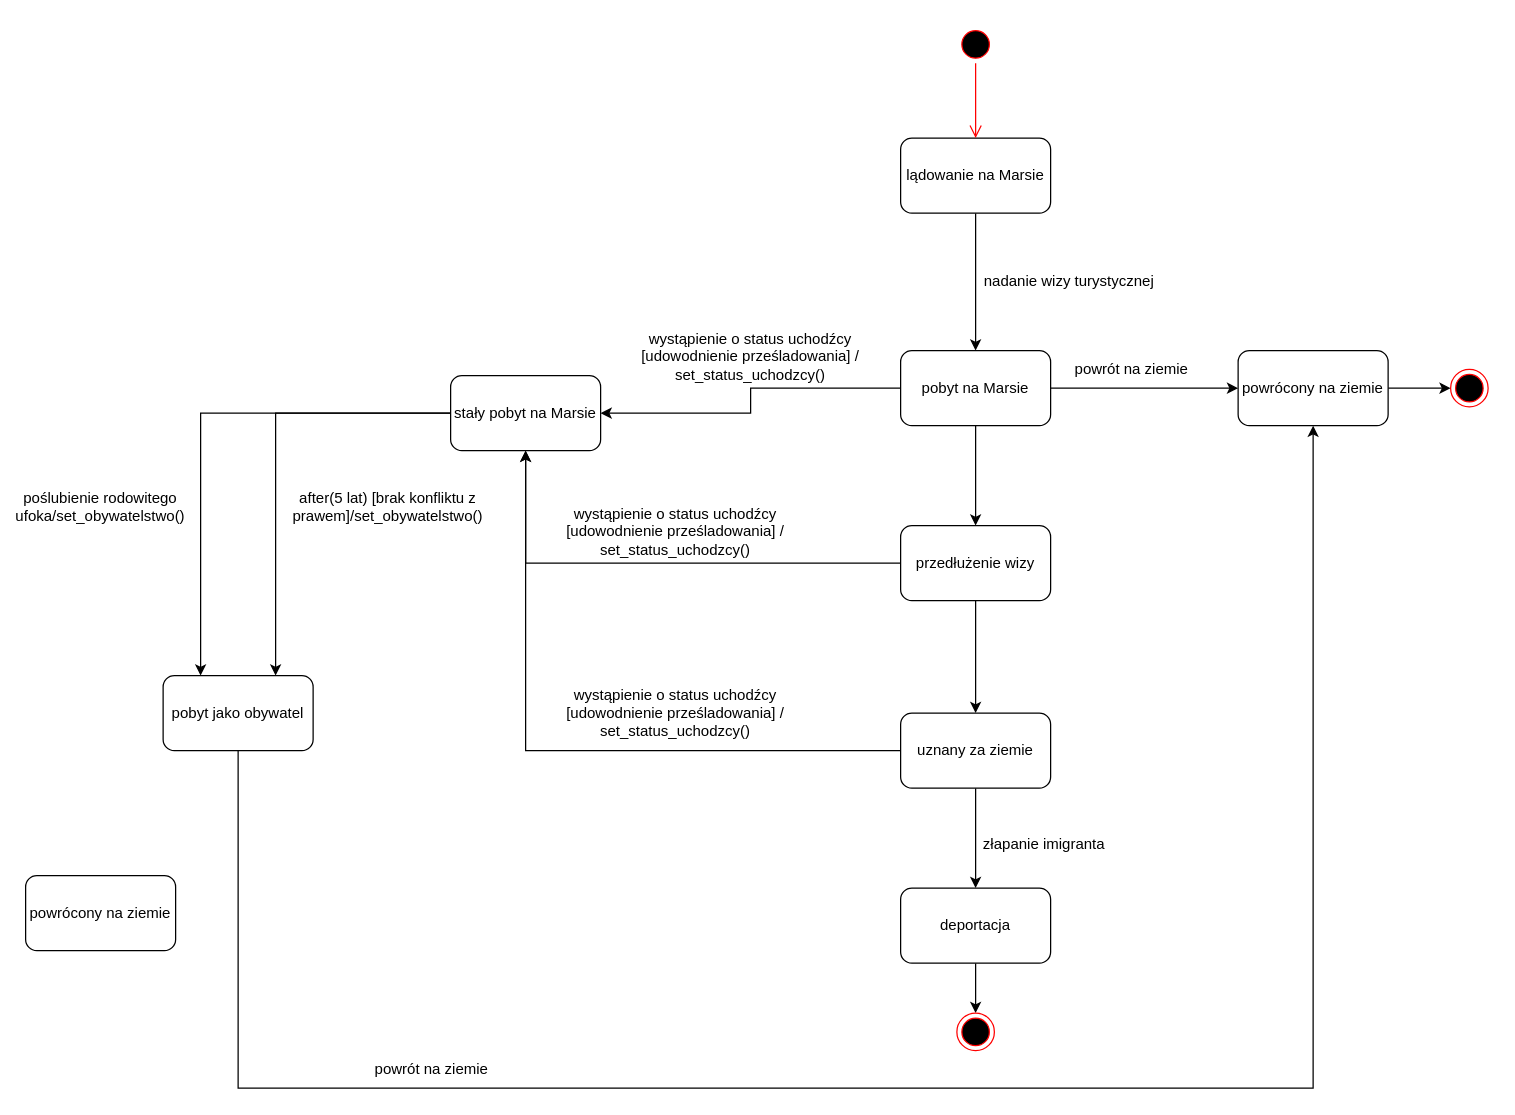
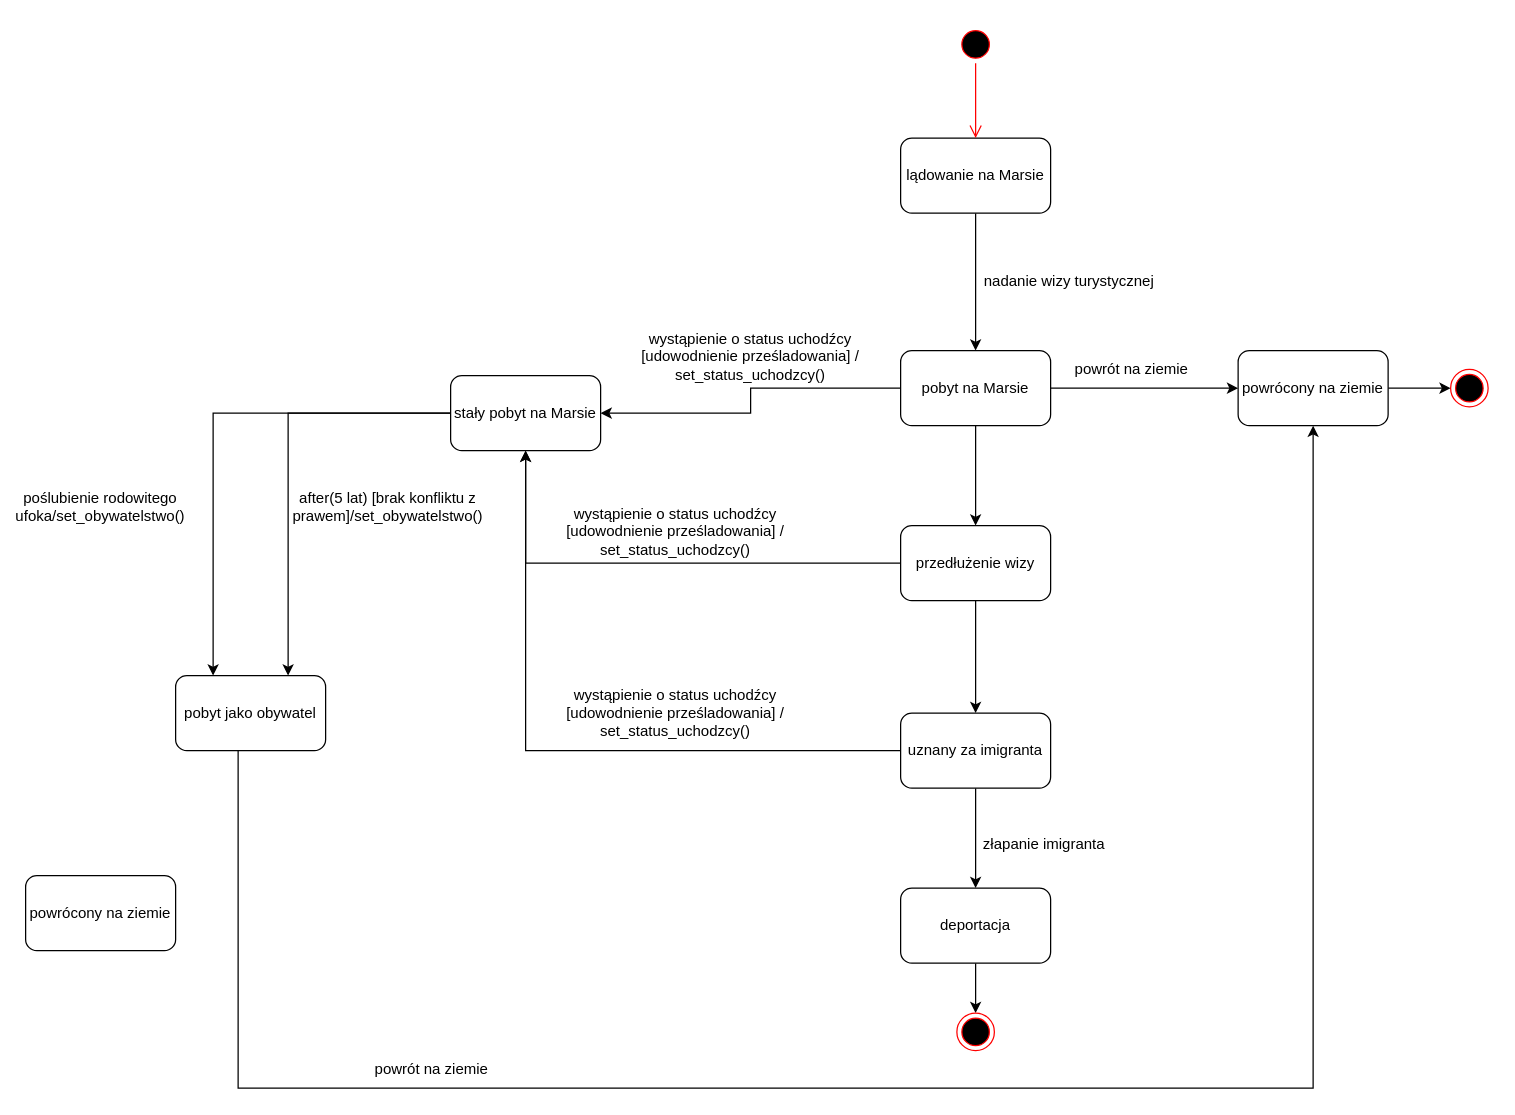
node "pobyt jako obywatel": moved (238, 713) -> (251, 713)
node "uznany za ziemie": label "uznany za ziemie" -> "uznany za imigranta"
